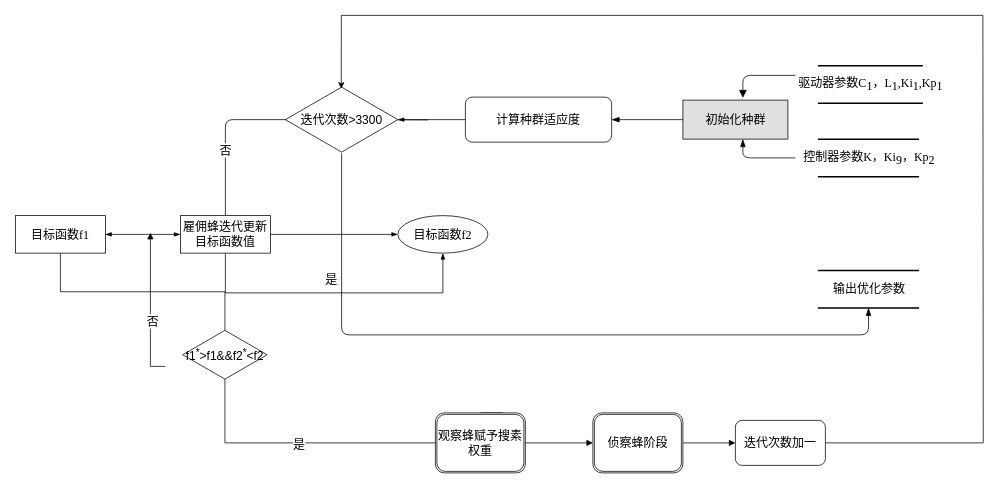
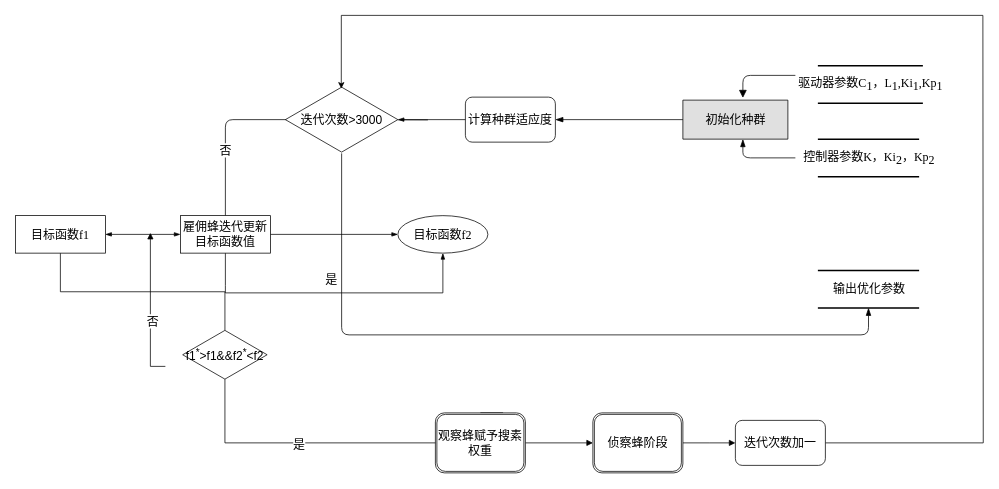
node "迭代次数>3300": label "迭代次数>3300" -> "迭代次数>3000"
node "计算种群适应度": size 146x45 -> 90x45
node "控制器参数K，Ki9，Kp2": label "控制器参数K，Ki9，Kp2" -> "控制器参数K，Ki2，Kp2"
